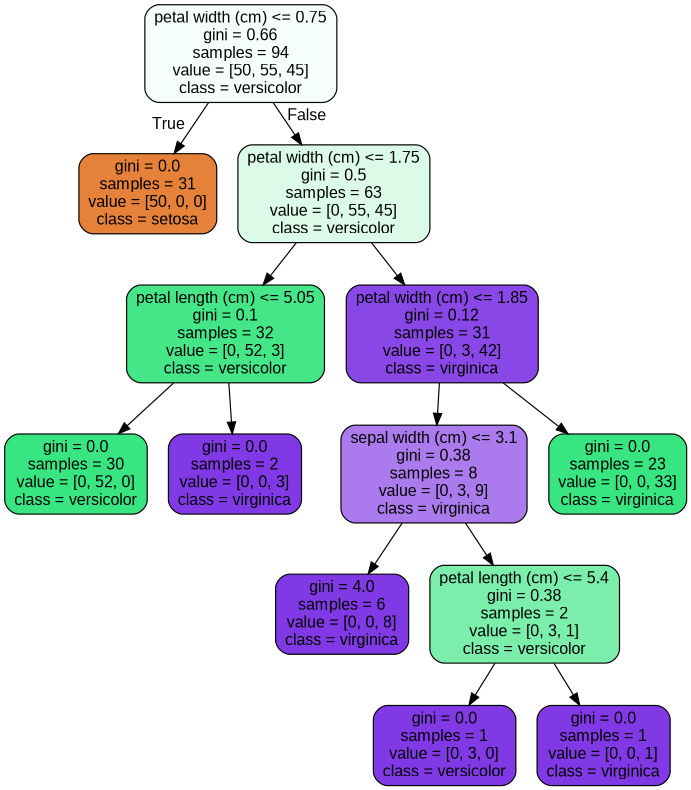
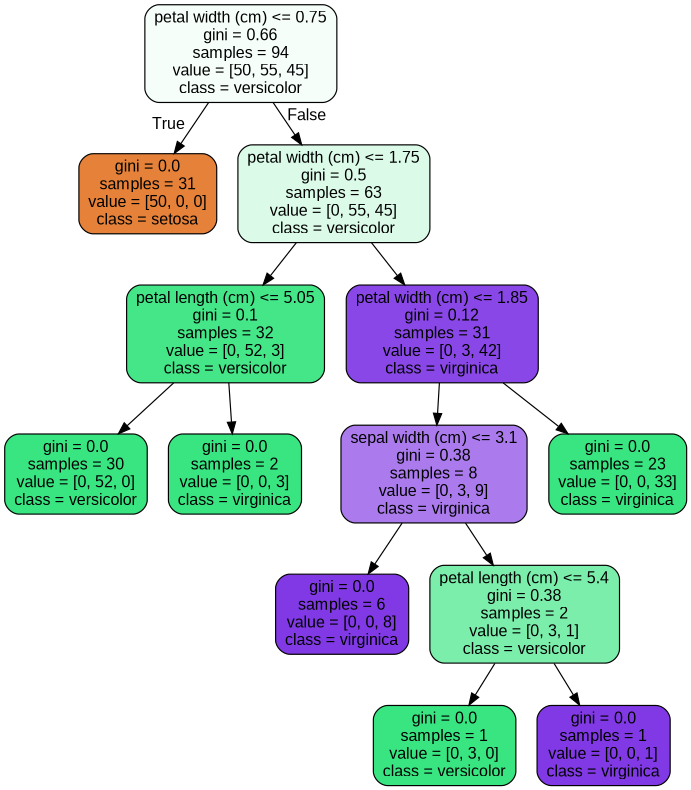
node "gini = 0.0 samples = 2 value = [0, 0, 3] class = virginica": fillcolor #8139e5 -> #39e581
node "gini = 4.0 samples = 6 value = [0, 0, 8] class = virginica": label "gini = 4.0 samples = 6 value = [0, 0, 8] class = virginica" -> "gini = 0.0 samples = 6 value = [0, 0, 8] class = virginica"
node "gini = 0.0 samples = 1 value = [0, 3, 0] class = versicolor": fillcolor #8139e5 -> #39e581
